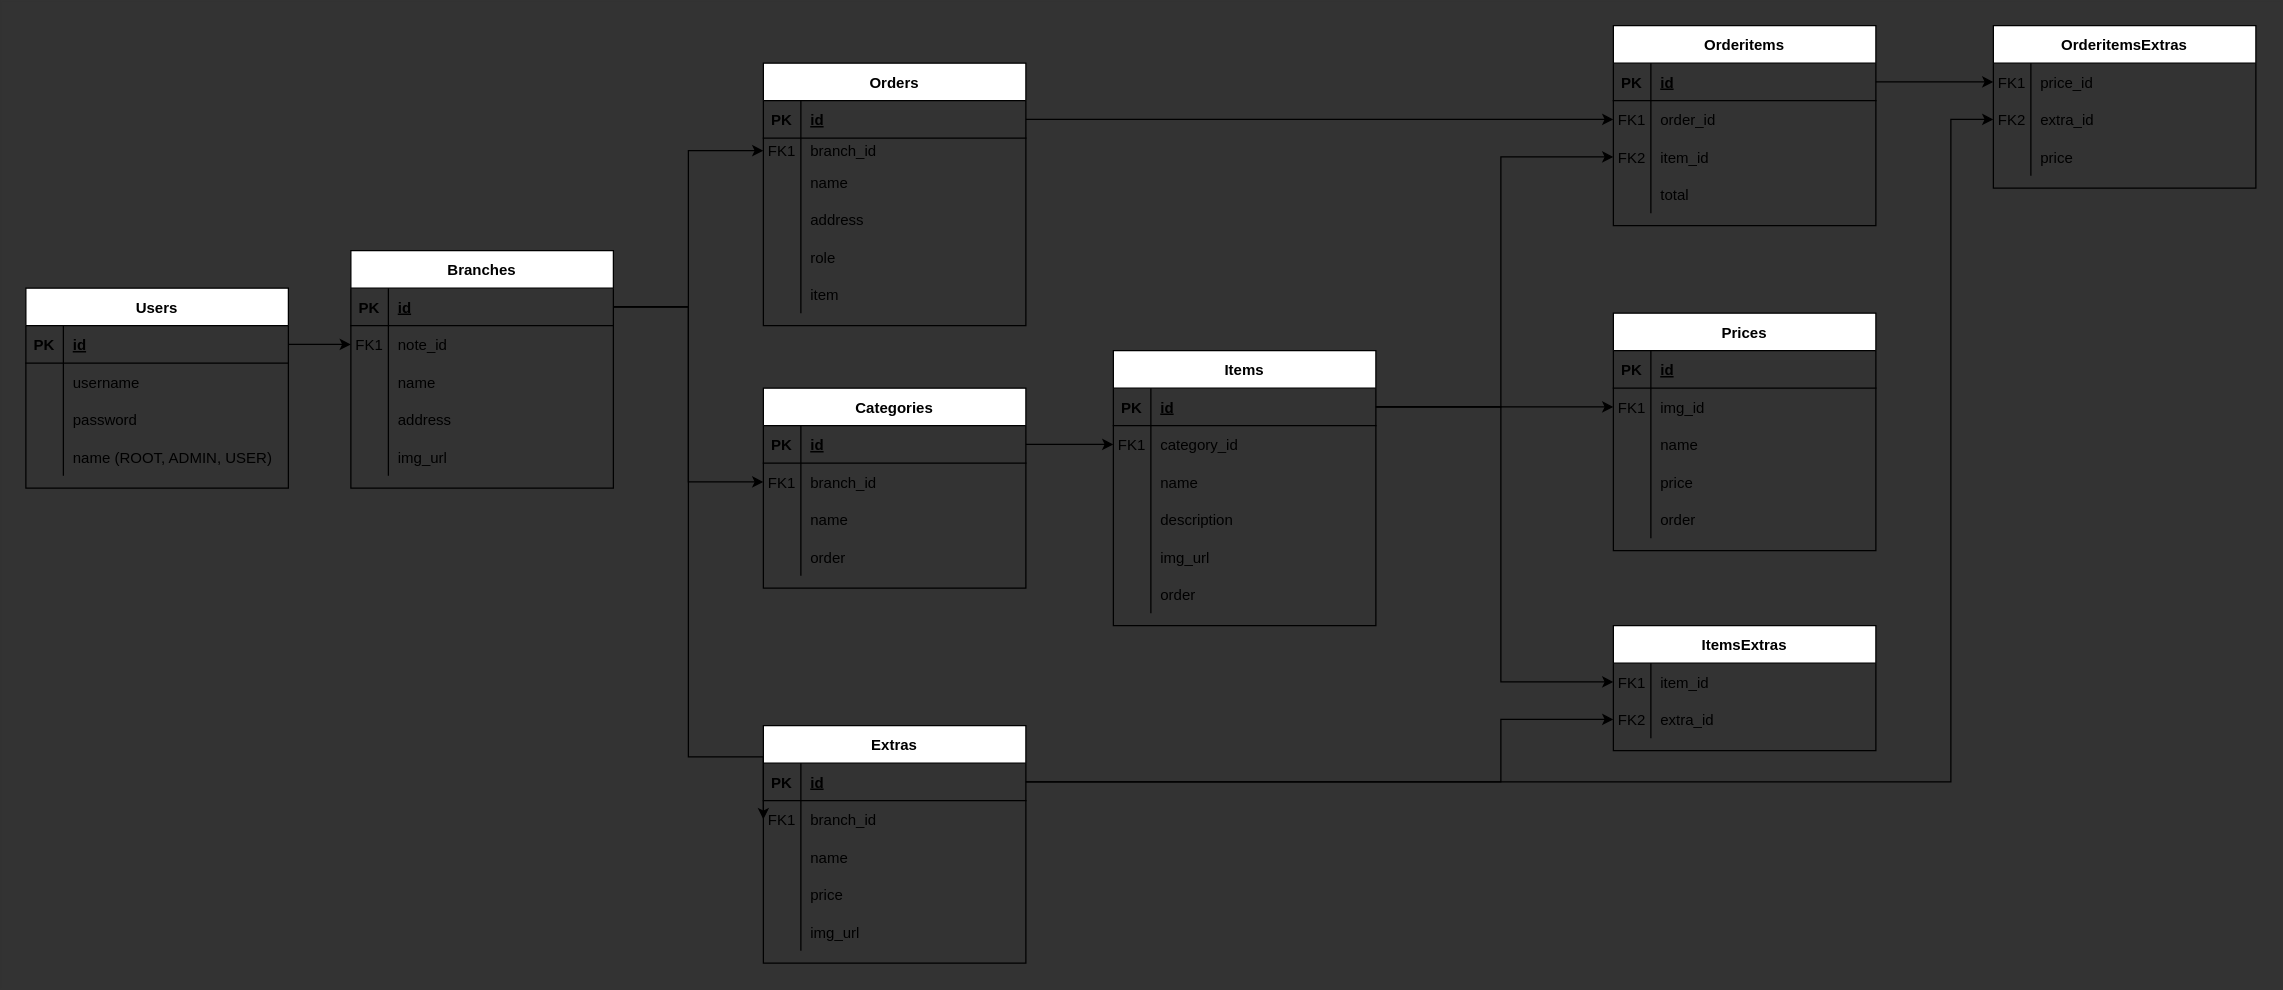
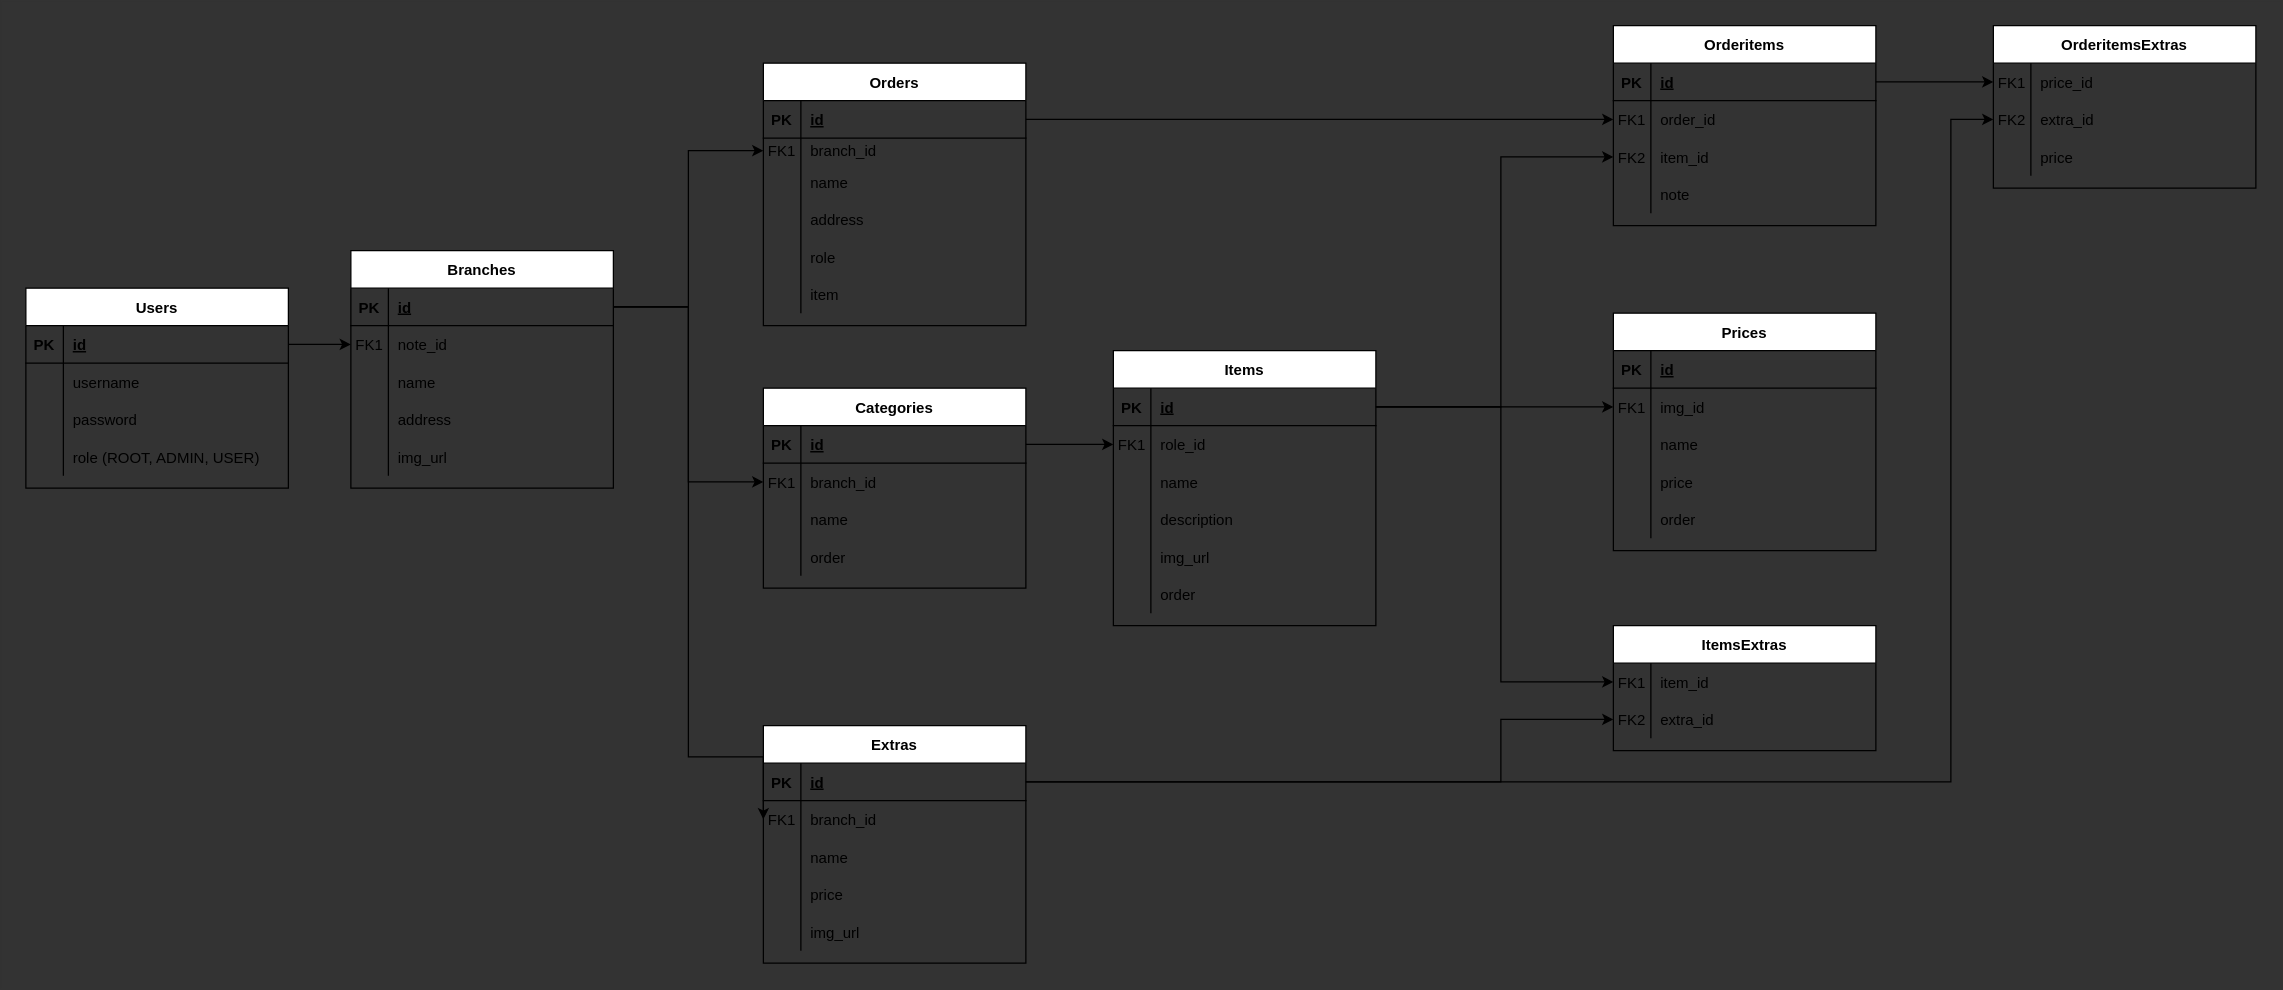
node "total": label "total" -> "note"
node "category_id": label "category_id" -> "role_id"
node "name (ROOT, ADMIN, USER)": label "name (ROOT, ADMIN, USER)" -> "role (ROOT, ADMIN, USER)"
